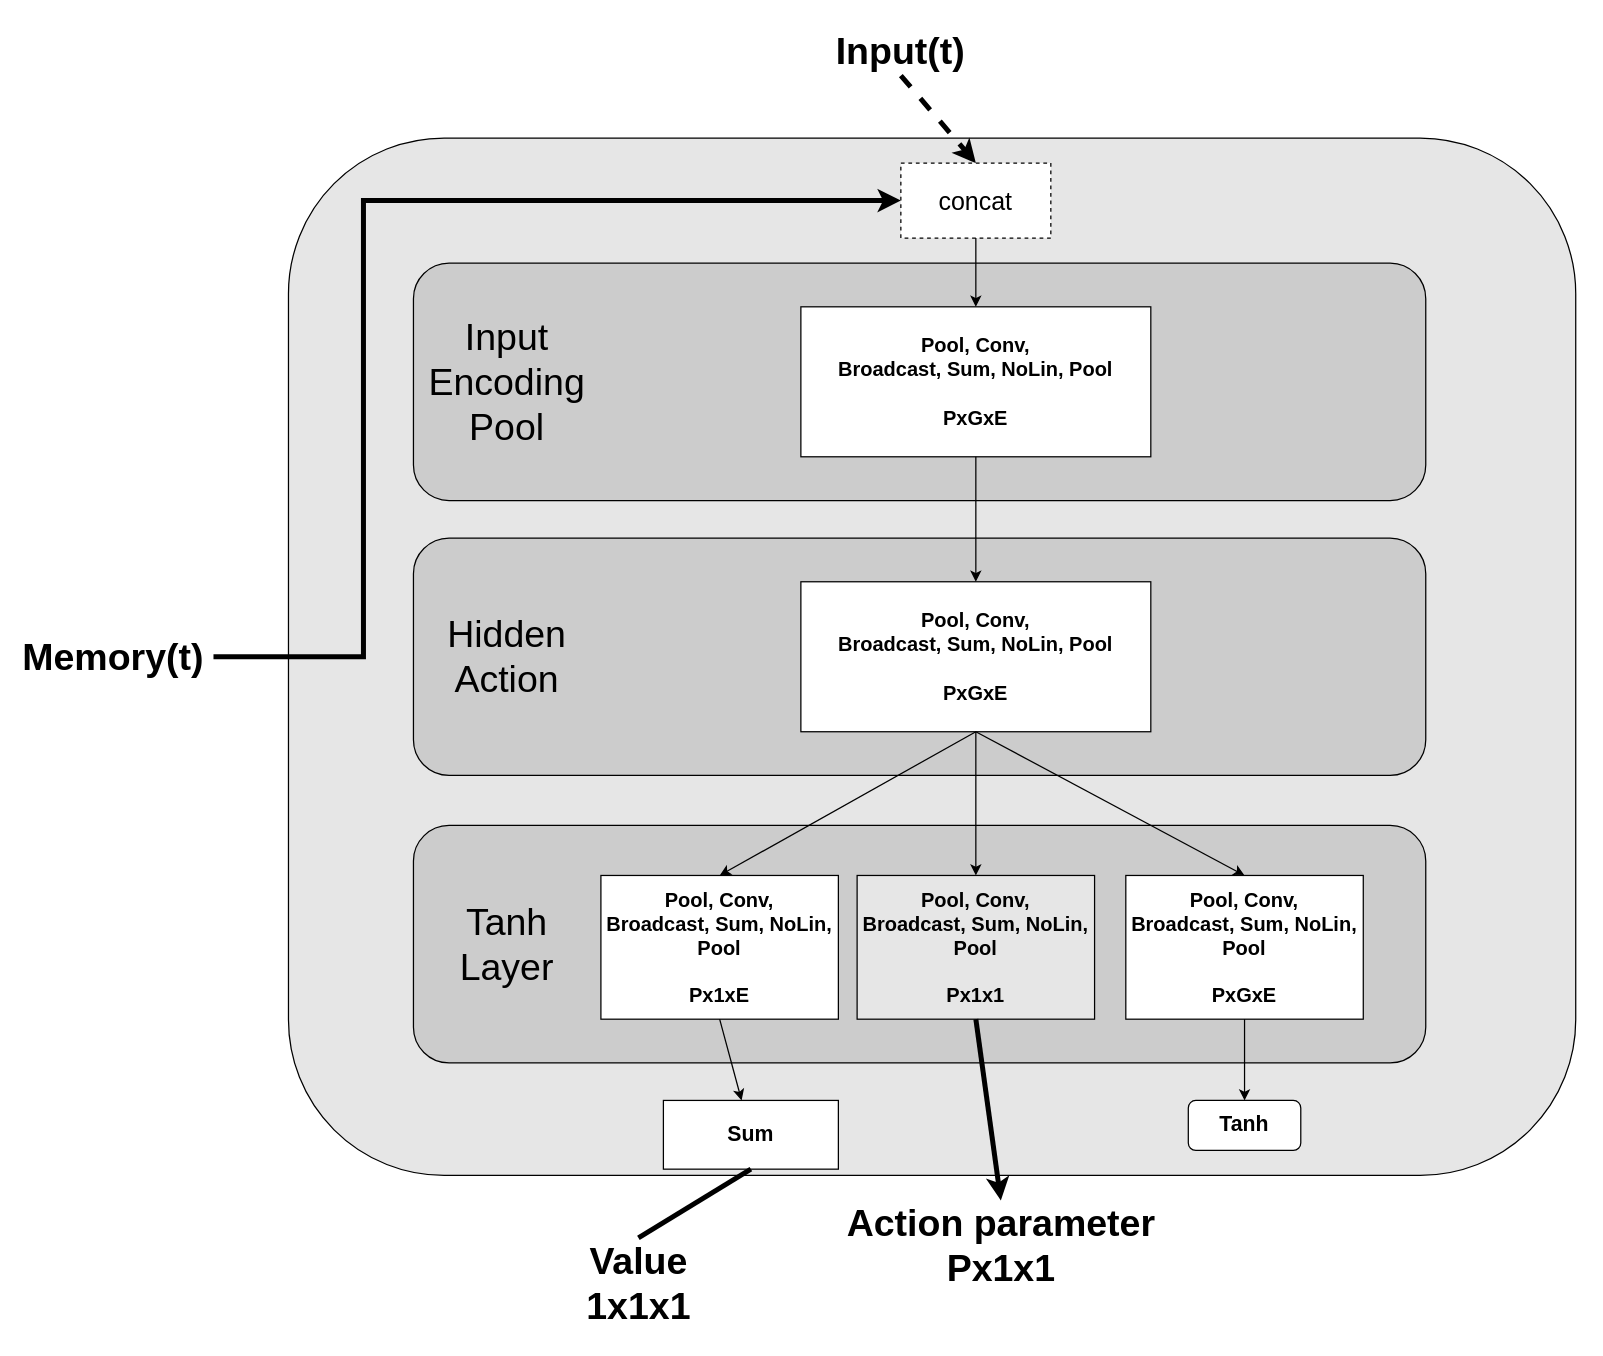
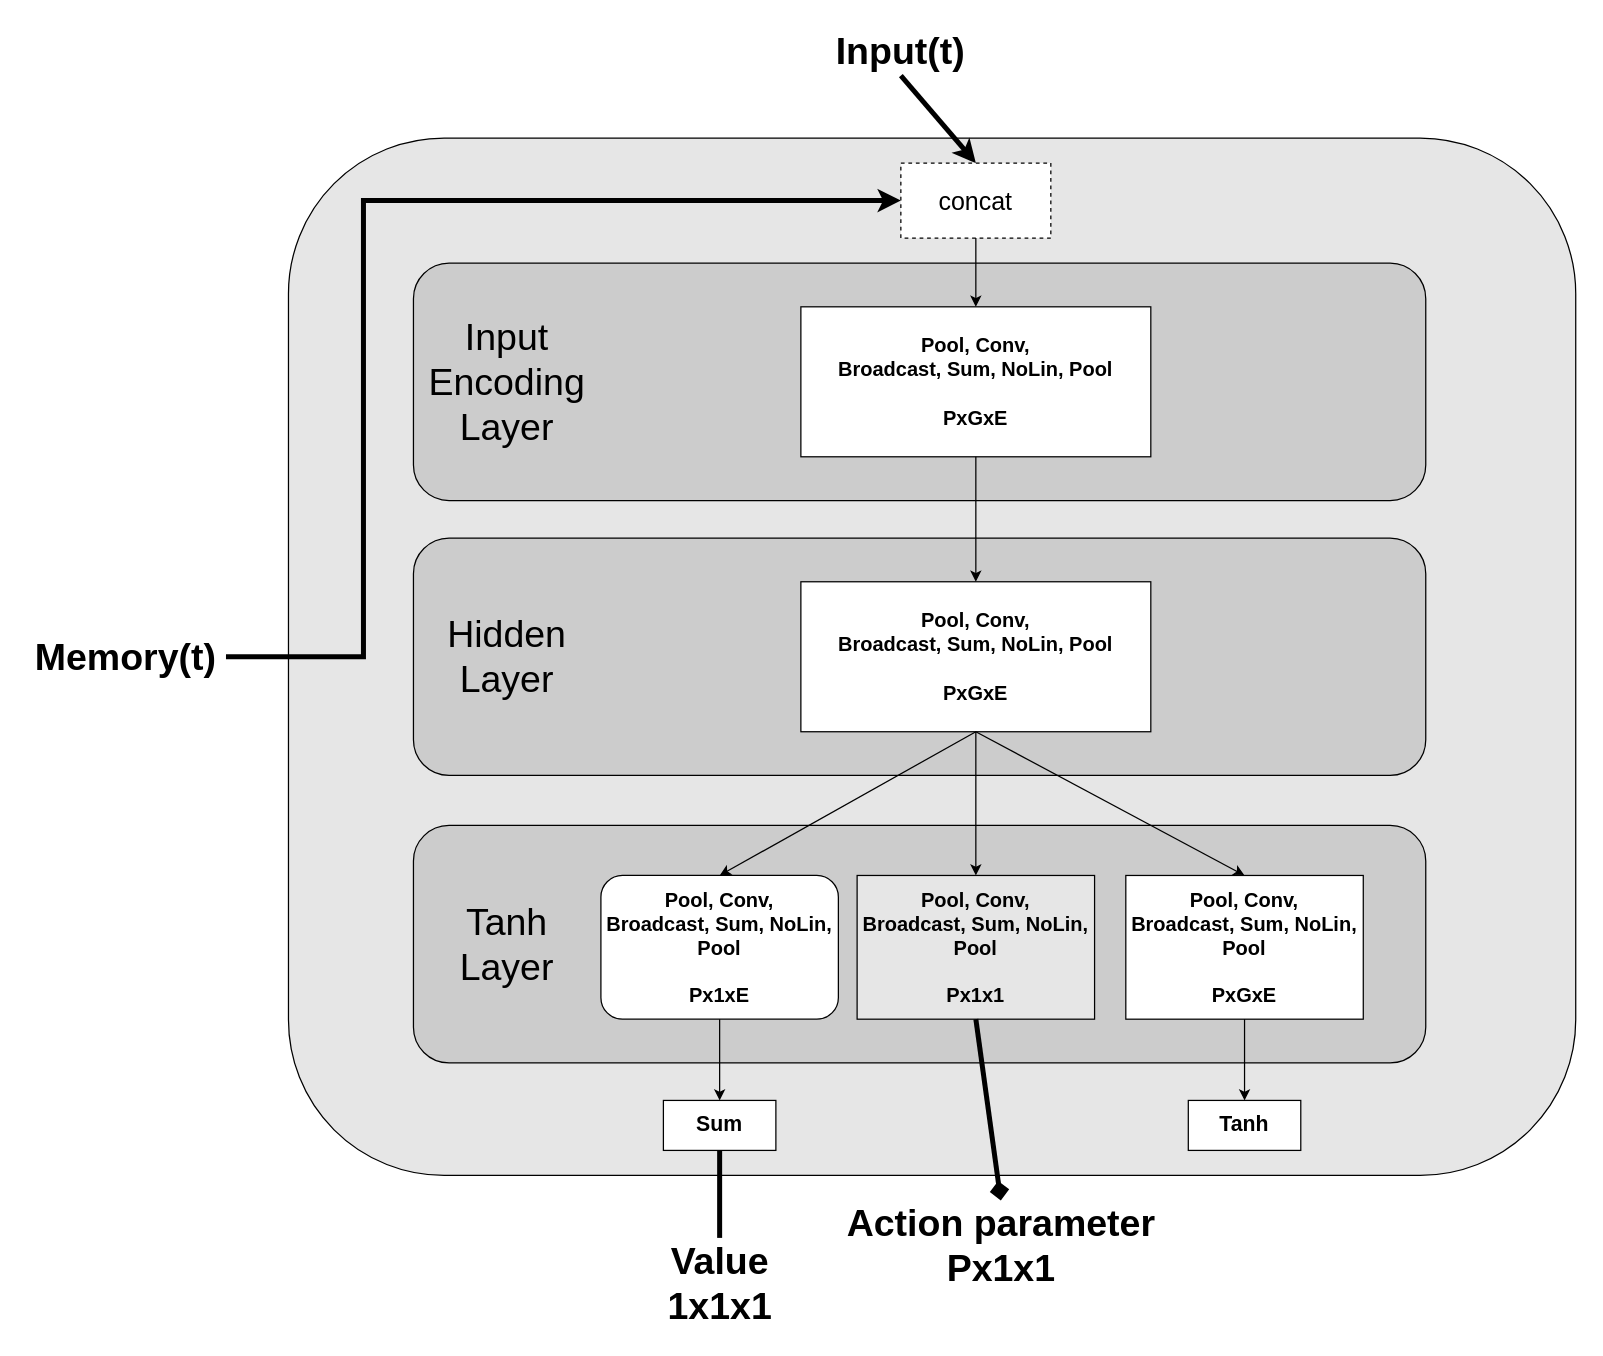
edge "Input(t)" -> "concat": style dashed -> solid
node "Input Encoding Pool": label "Input Encoding Pool" -> "Input Encoding Layer"
node "Memory(t)": moved (113, 657) -> (126, 657)
node "Hidden Action": label "Hidden Action" -> "Hidden Layer"
node "Pool, Conv, Broadcast, Sum, NoLin, Pool Px1xE": shape rectangle -> rounded rectangle
node "Tanh": shape rounded rectangle -> rectangle
node "Sum": size 175x69 -> 113x50
edge "Pool, Conv, Broadcast, Sum, NoLin, Pool Px1x1" -> "Action parameter Px1x1": arrowhead classic -> diamond
node "Value 1x1x1": moved (638, 1283) -> (719, 1283)
